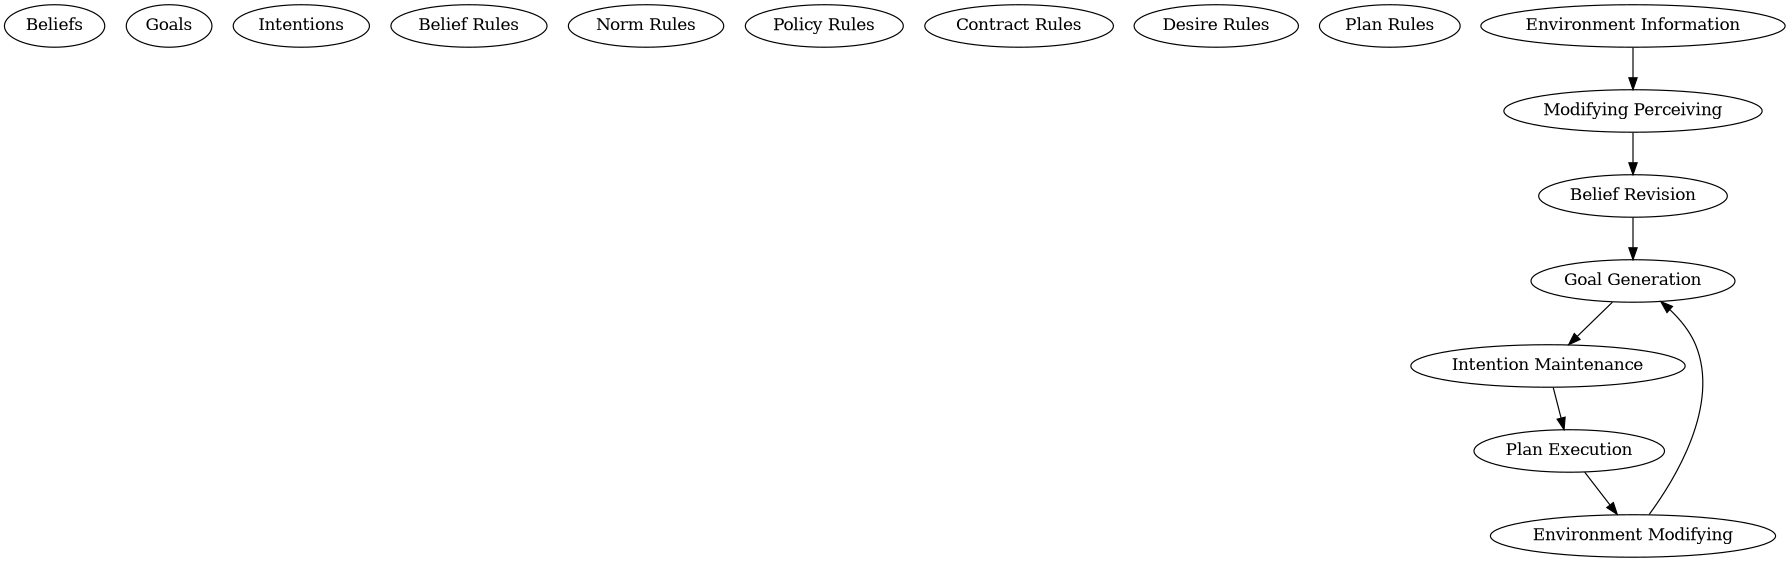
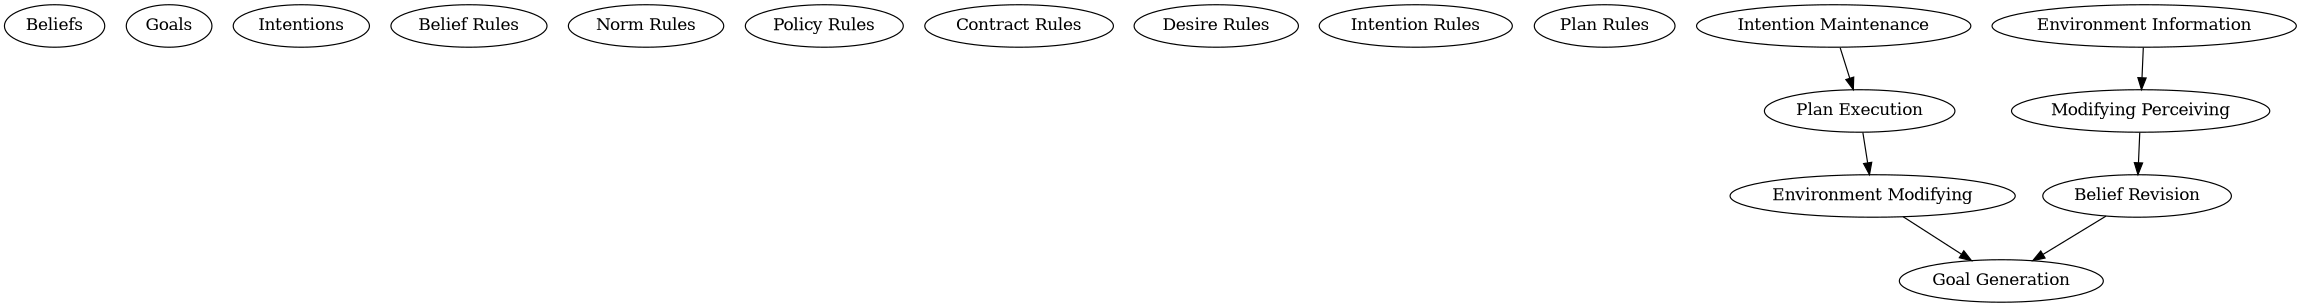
node "Intention Rules": added
edge "Goal Generation" -> "Intention Maintenance": removed
